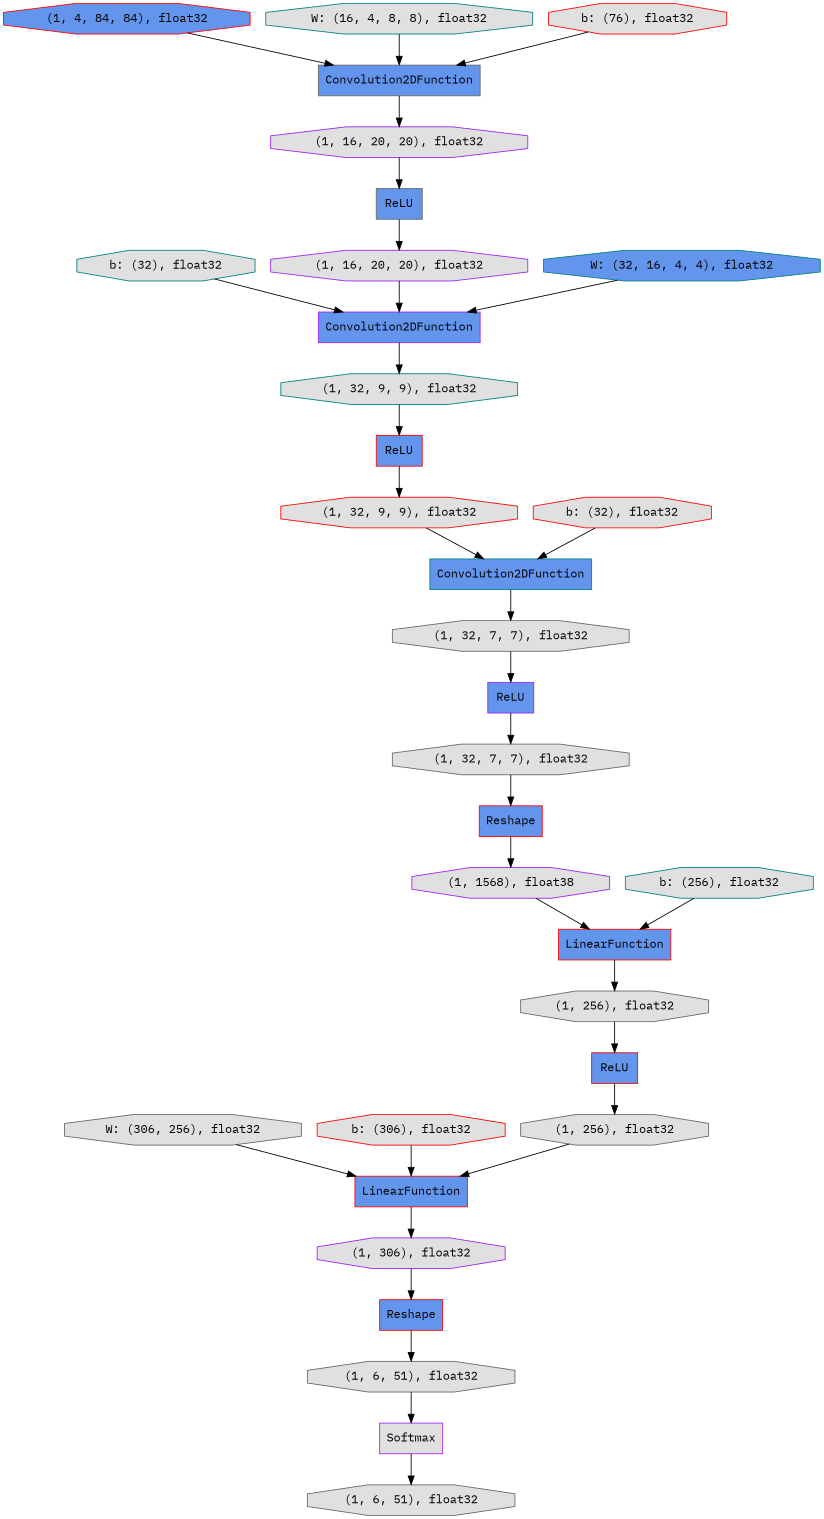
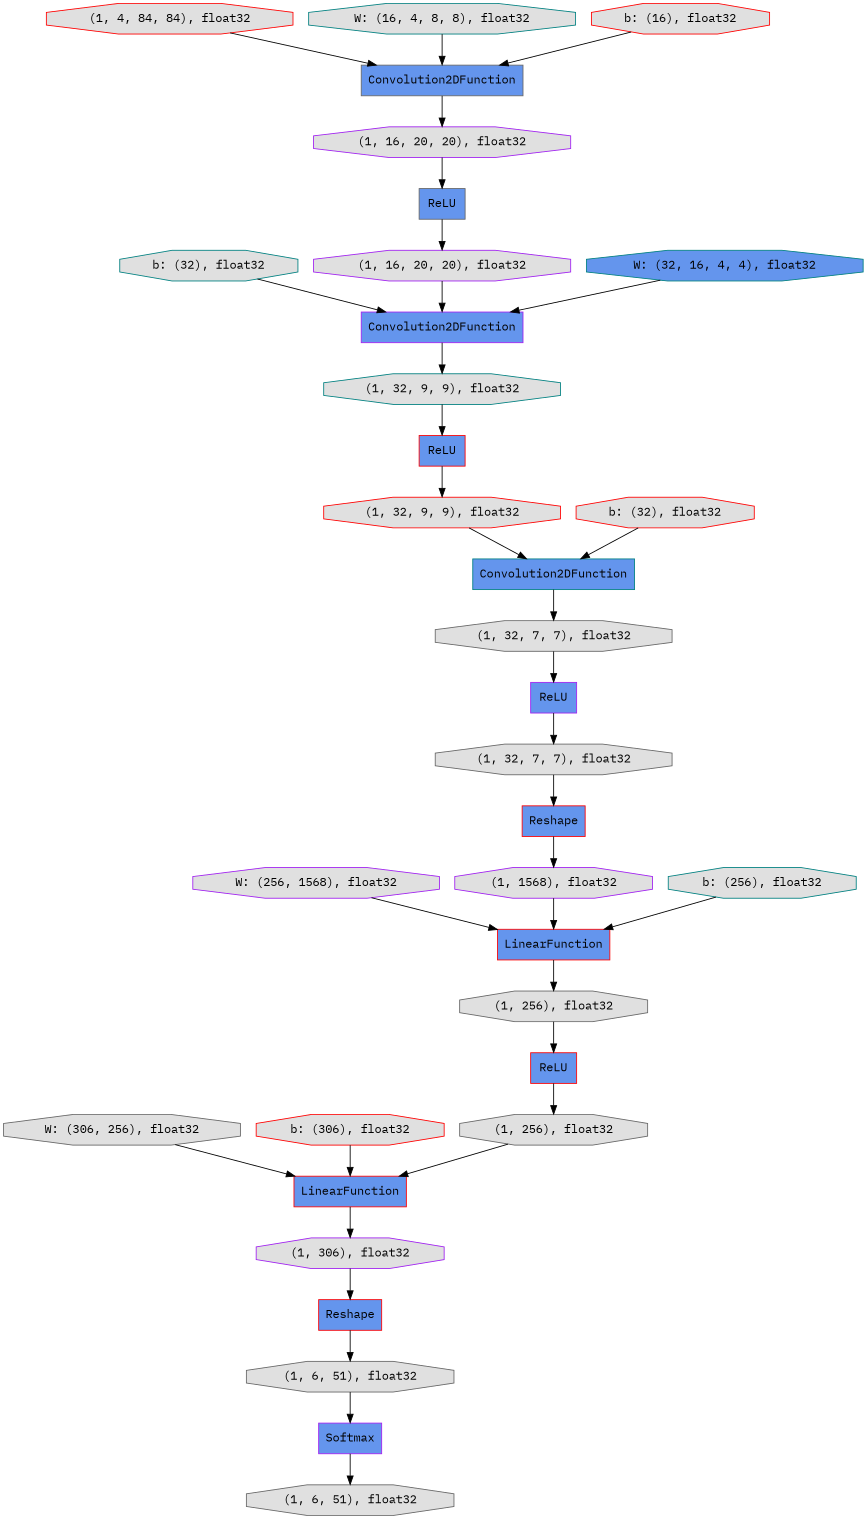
node "(1, 4, 84, 84), float32": fillcolor #6495ed -> #e0e0e0
node "b: (76), float32": label "b: (76), float32" -> "b: (16), float32"
node "W: (256, 1568), float32": added
node "(1, 1568), float38": label "(1, 1568), float38" -> "(1, 1568), float32"
node "Softmax": fillcolor #e0e0e0 -> #6495ed
